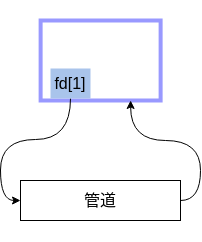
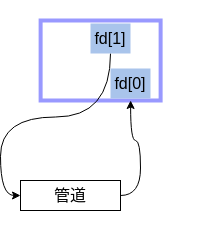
node "fd[1]": moved (71, 84) -> (111, 39)
node "fd[0]": added
node "管道": size 160x40 -> 100x30
